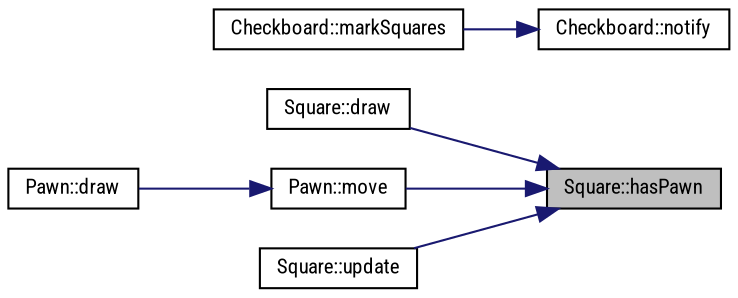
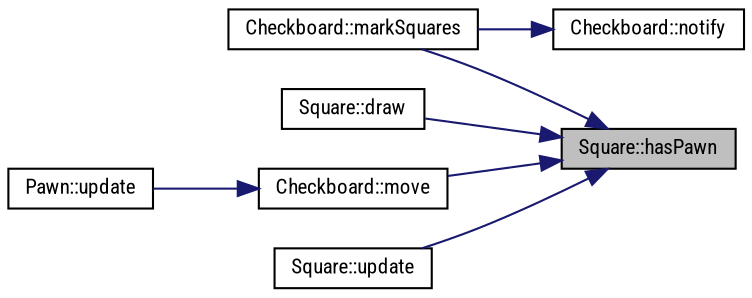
edge "Checkboard::markSquares" -> "Square::hasPawn": added
node "Pawn::draw": label "Pawn::draw" -> "Pawn::update"
node "Pawn::move": label "Pawn::move" -> "Checkboard::move"
